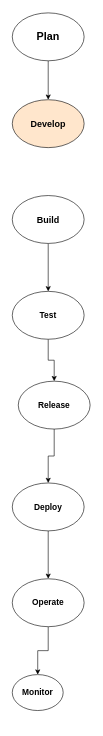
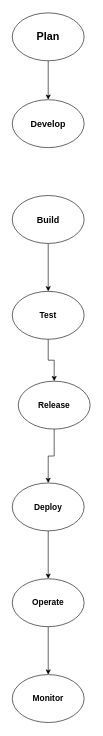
node "Develop": fillcolor #ffe6cc -> #ffffff
node "Monitor": size 51x36 -> 72x48
